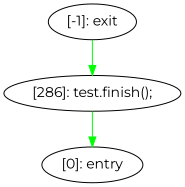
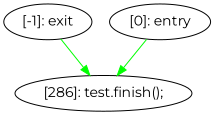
edge "[286]: test.finish();" -> "[0]: entry": reversed
